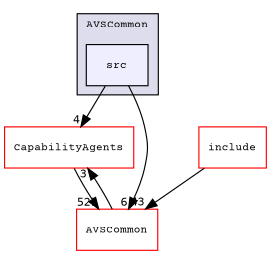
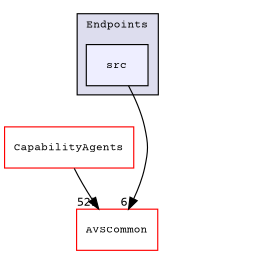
cluster "AVSCommon": label "AVSCommon" -> "Endpoints"
edge "src" -> "CapabilityAgents": removed
node "include": removed
edge "AVSCommon" -> "CapabilityAgents": removed
